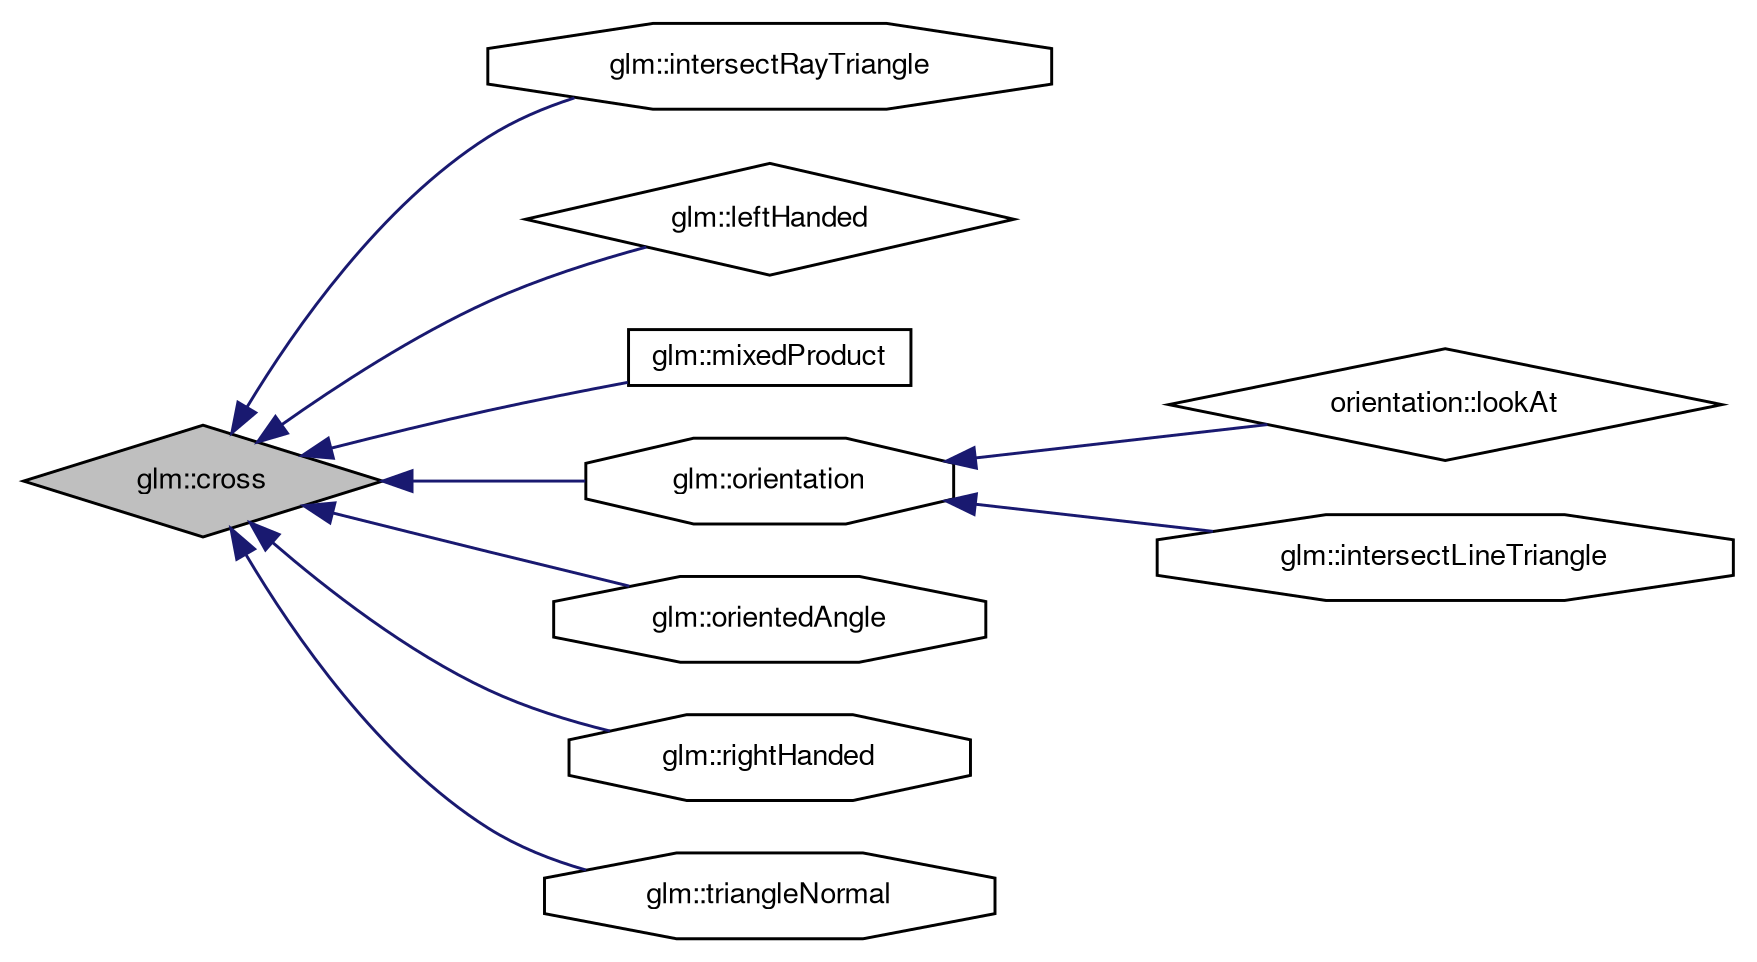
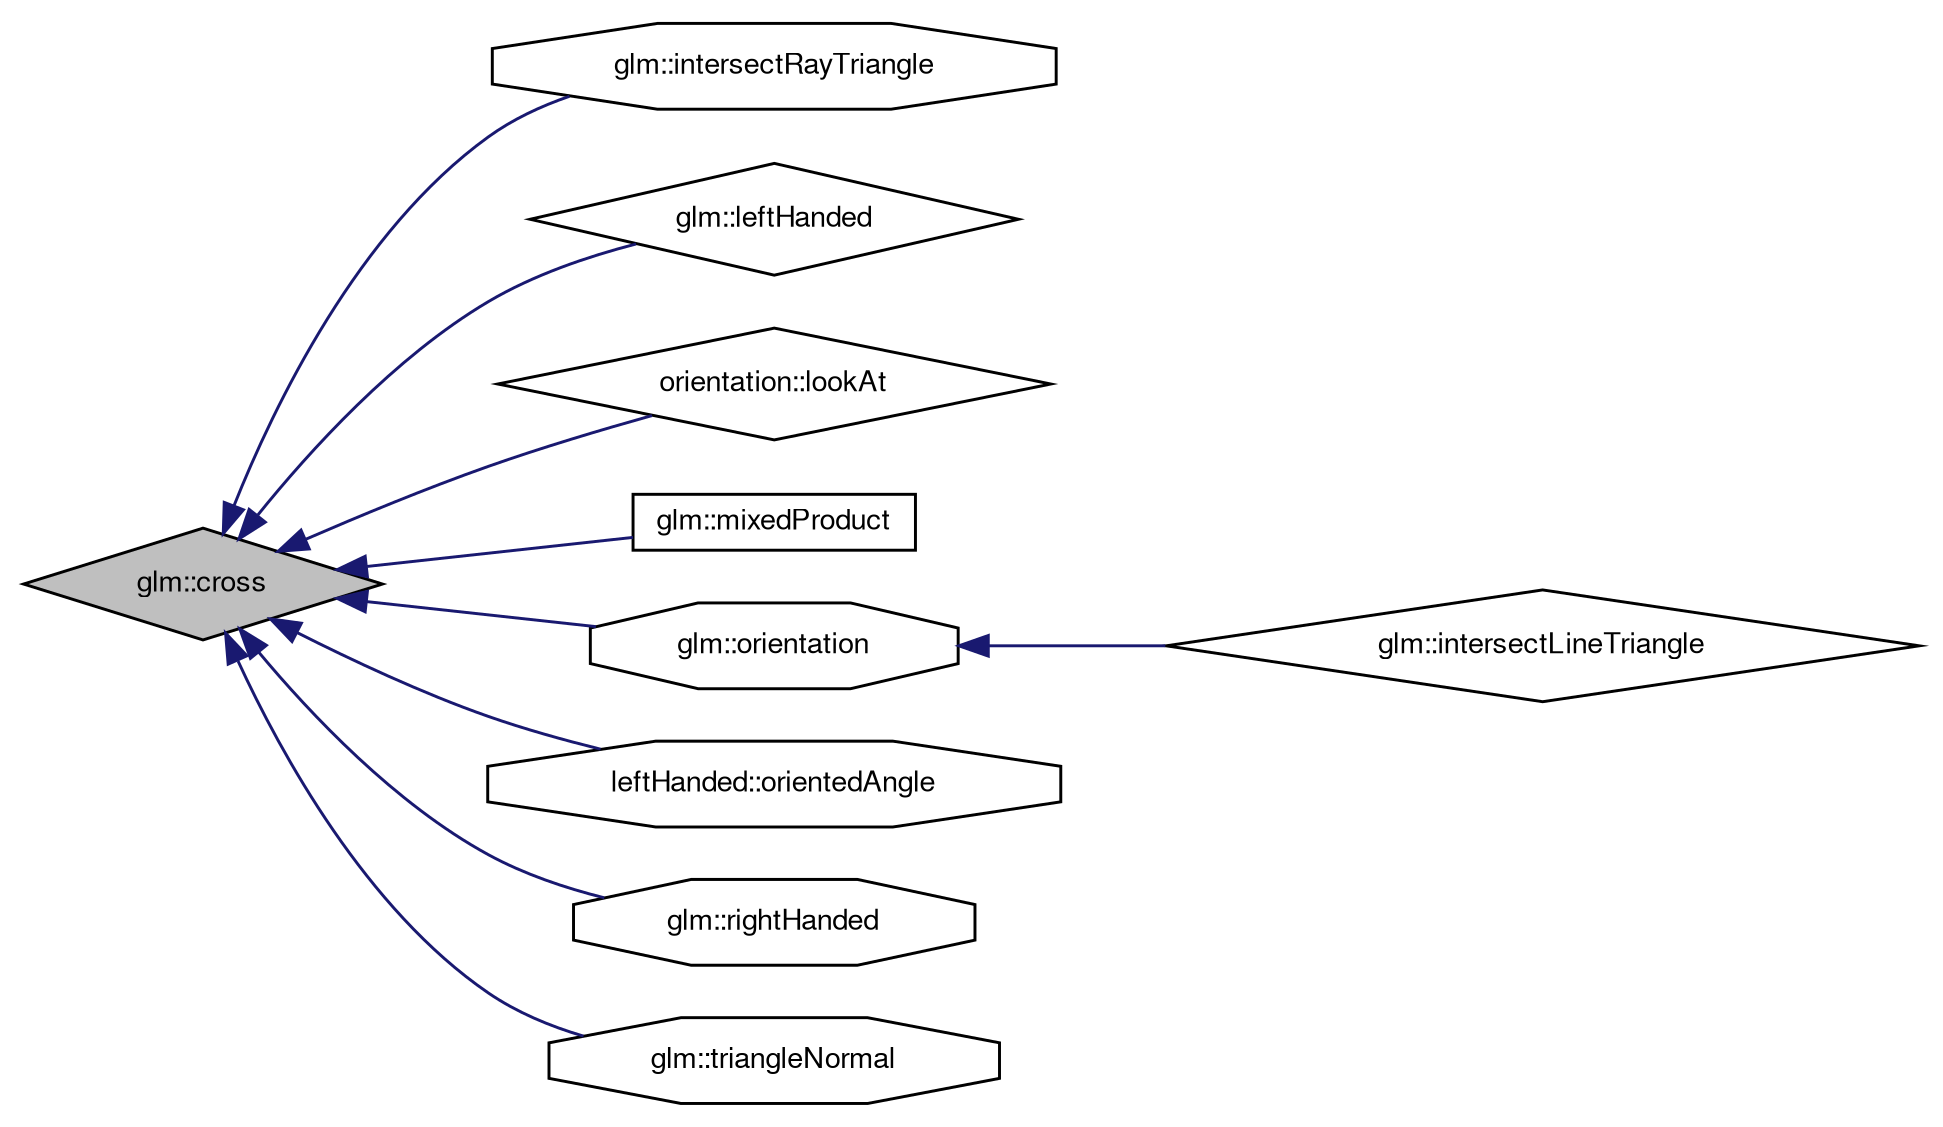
edge "orientation::lookAt" -> "glm::orientation": now "orientation::lookAt" -> "glm::cross"
node "glm::intersectLineTriangle": shape octagon -> diamond
node "glm::orientedAngle": label "glm::orientedAngle" -> "leftHanded::orientedAngle"
